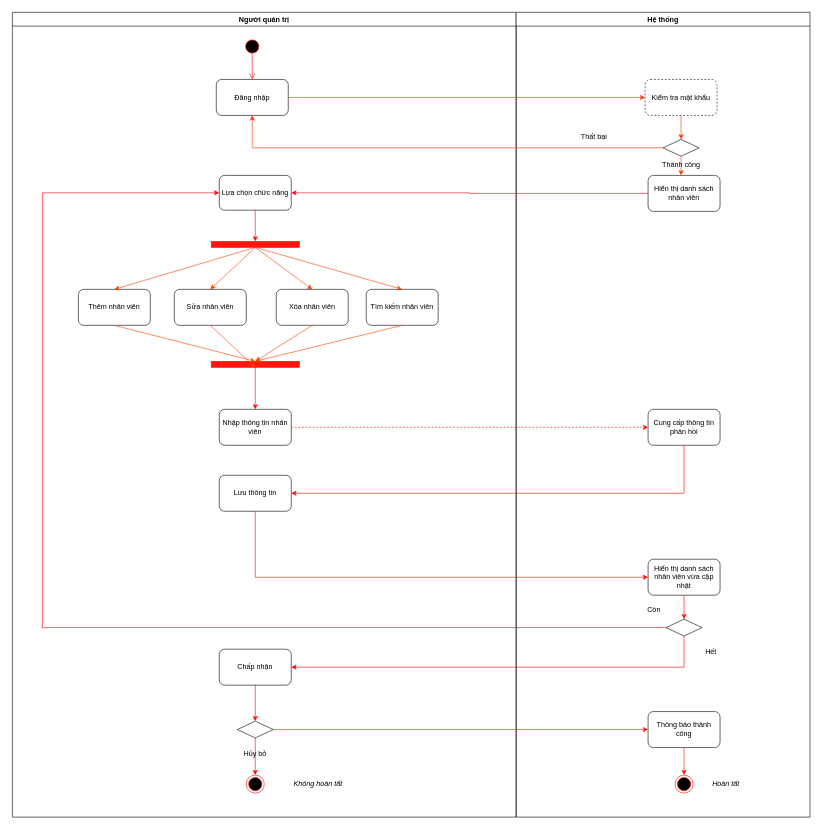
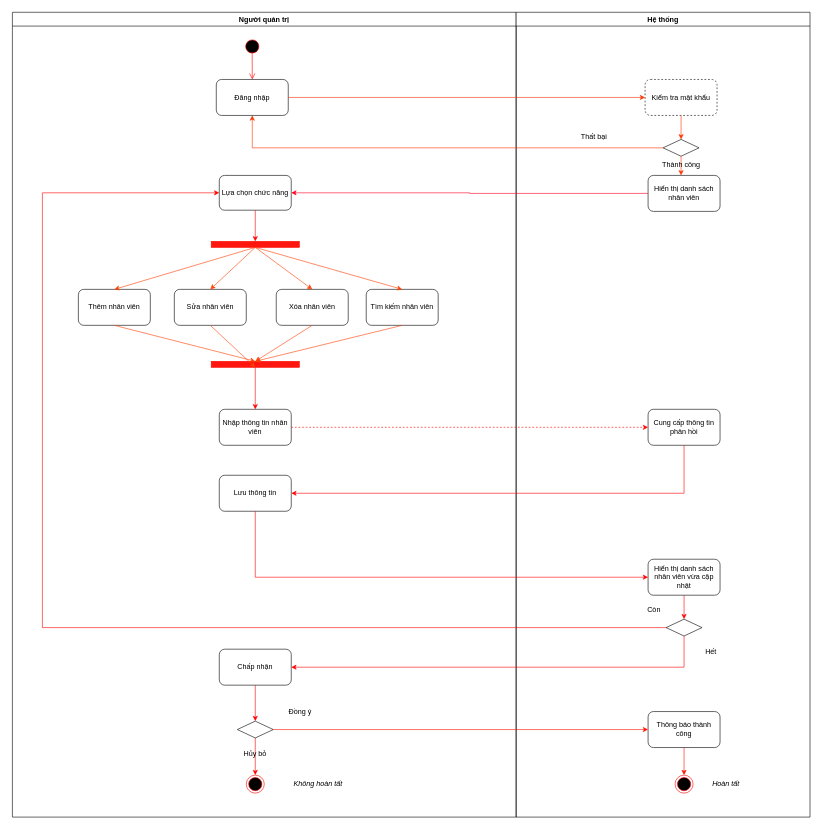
node "Đồng ý": added
